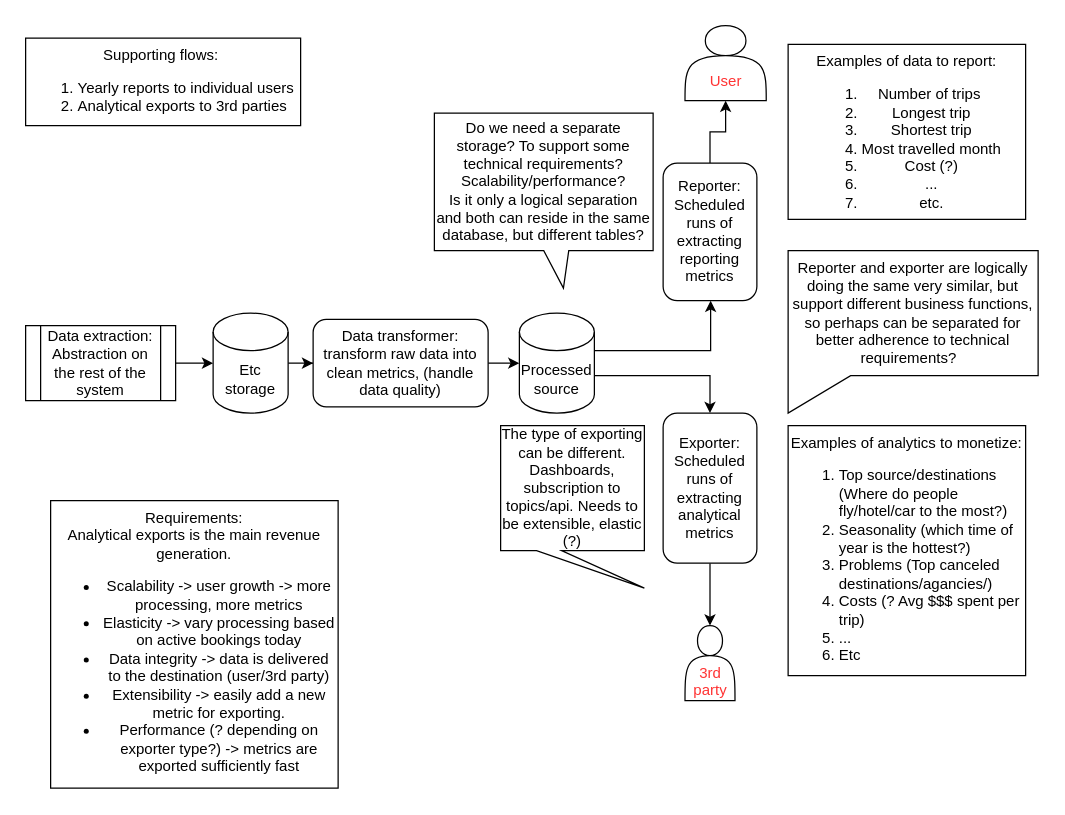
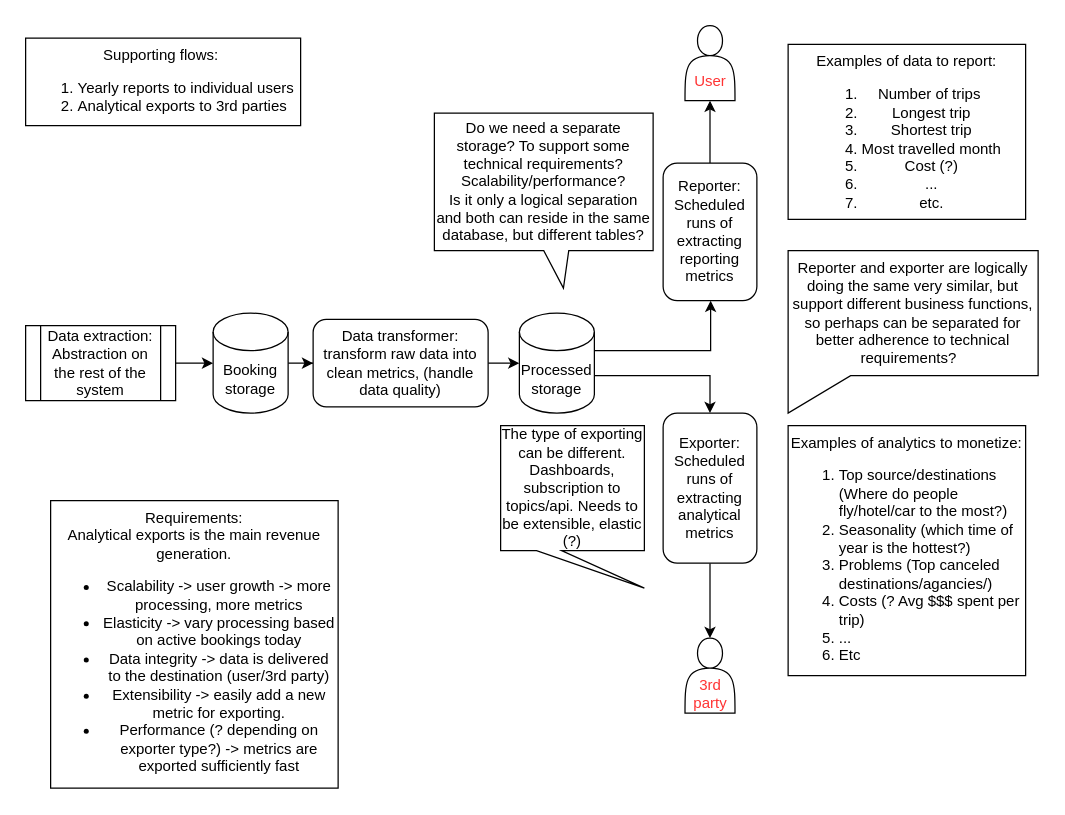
node "User": size 81x75 -> 50x75
node "Etc storage": label "Etc storage" -> "Booking storage"
node "Processed source": label "Processed source" -> "Processed storage"
node "3rd party": moved (710, 663) -> (710, 676)
